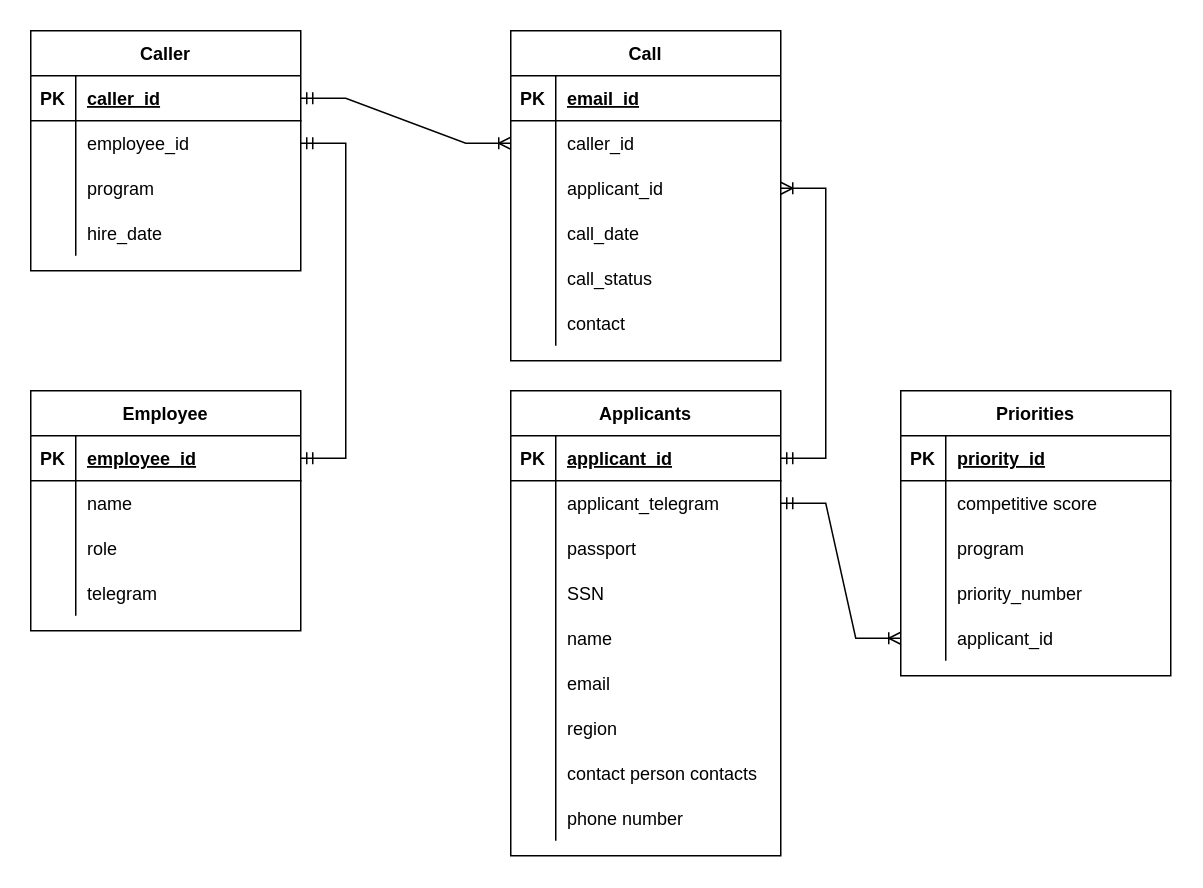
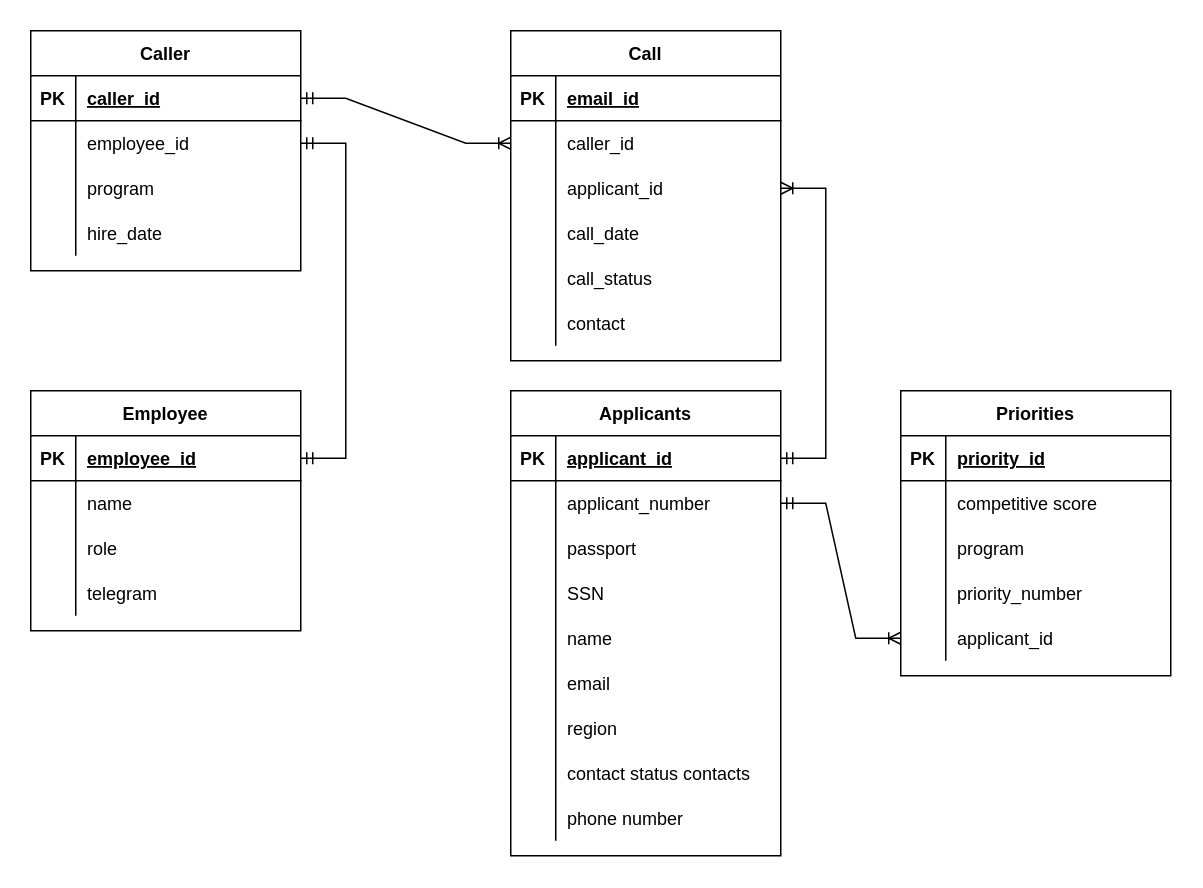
node "applicant_telegram": label "applicant_telegram" -> "applicant_number"
node "contact person contacts": label "contact person contacts" -> "contact status contacts"
